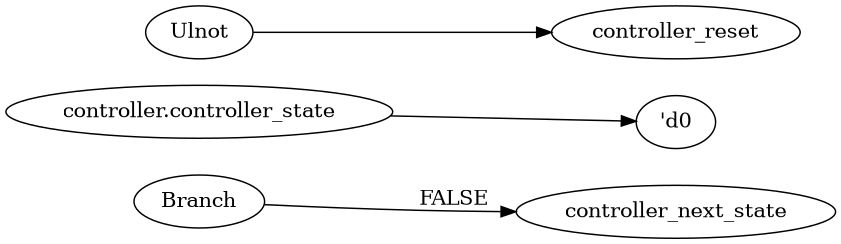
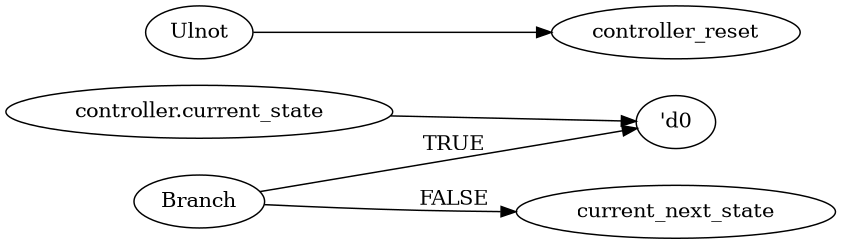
node "controller.controller_state": label "controller.controller_state" -> "controller.current_state"
edge "Branch" -> "'d0": added, label "TRUE"
node "controller_next_state": label "controller_next_state" -> "current_next_state"
